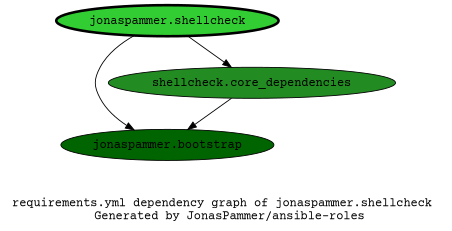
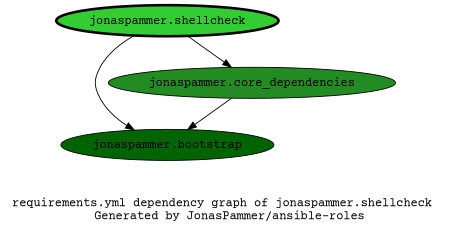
node "shellcheck.core_dependencies": label "shellcheck.core_dependencies" -> "jonaspammer.core_dependencies"
